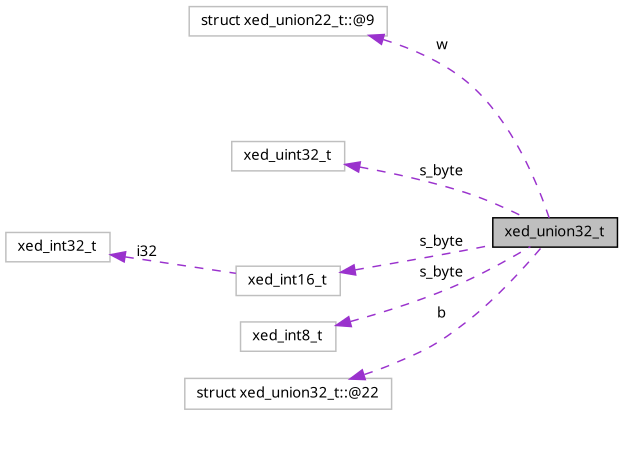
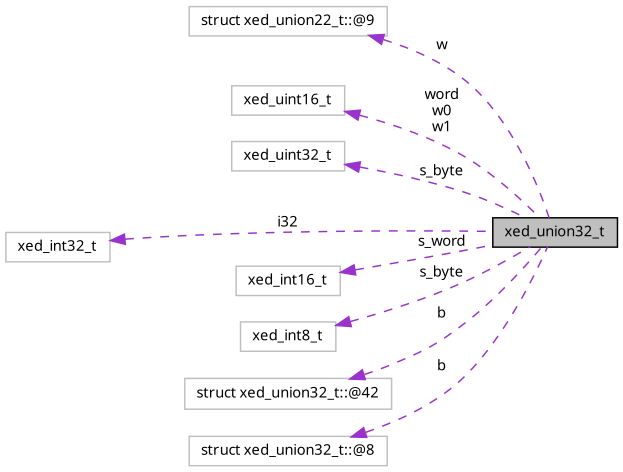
node "xed_uint16_t": added
edge "xed_union32_t" -> "xed_int16_t": label "s_byte" -> "s_word"
edge "xed_int16_t" -> "xed_int32_t": now "xed_union32_t" -> "xed_int32_t"
node "struct xed_union32_t::@22": label "struct xed_union32_t::@22" -> "struct xed_union32_t::@42"
node "struct xed_union32_t::@8": added
